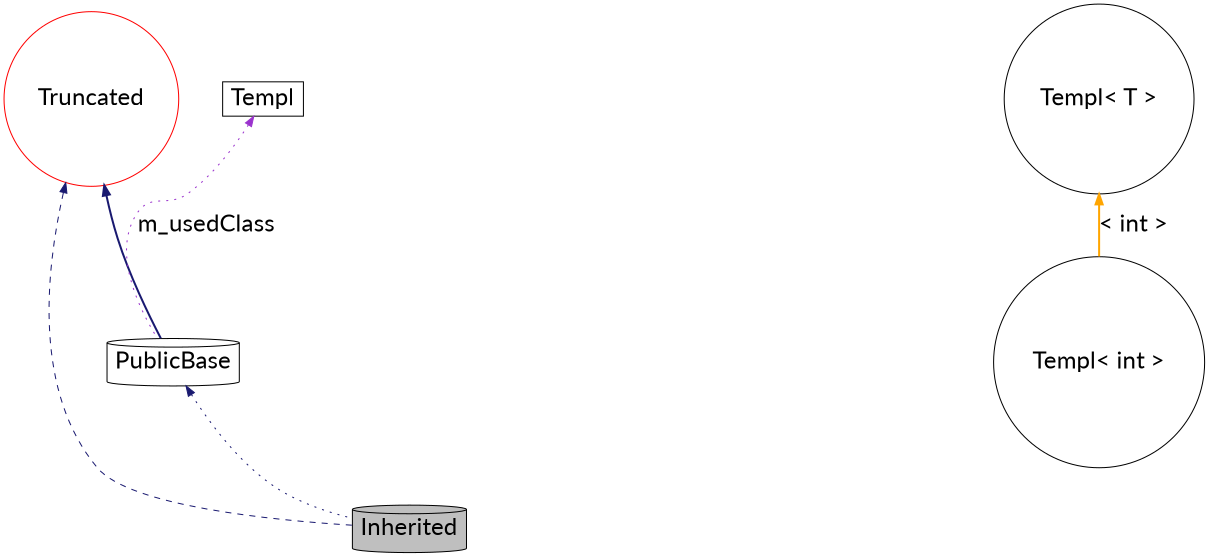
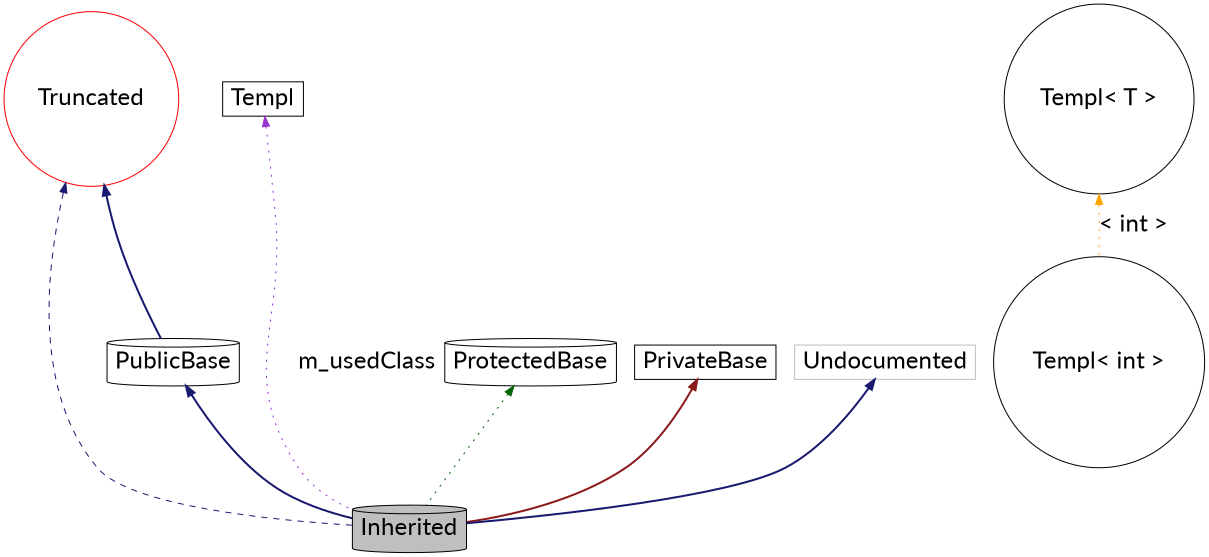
edge "PublicBase" -> "Templ": now "Inherited" -> "Templ"
edge "Templ< int >" -> "Templ< T >": style bold -> dotted
node "ProtectedBase": added
node "PrivateBase": added
node "Undocumented": added
edge "Inherited" -> "PublicBase": style dotted -> bold
